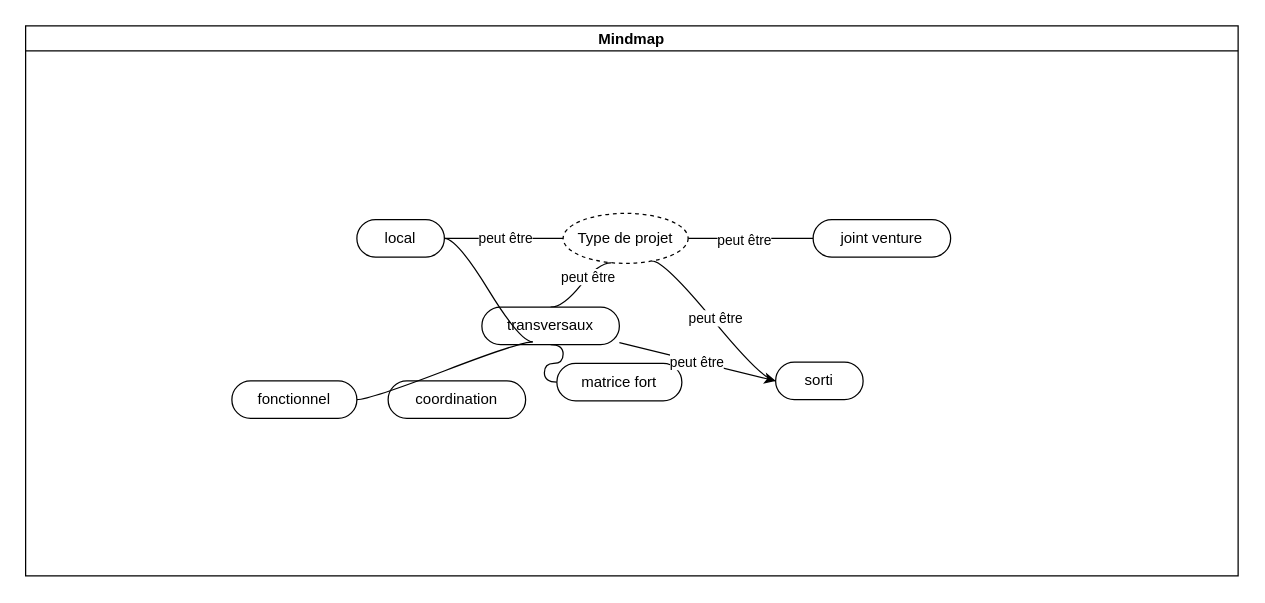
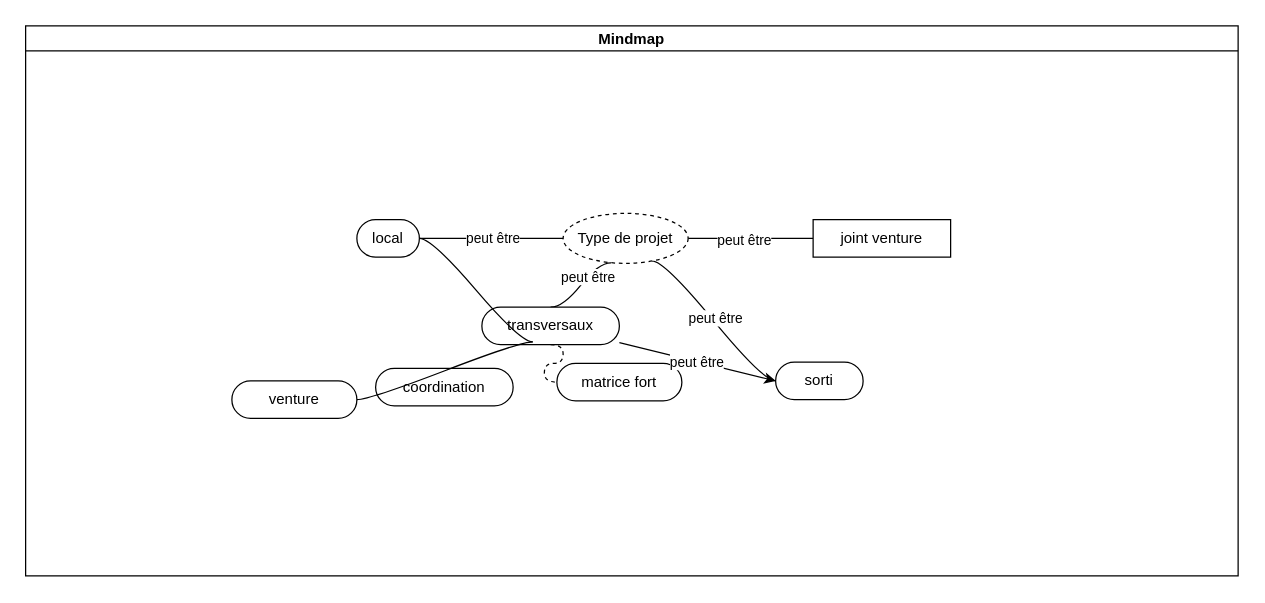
node "local": size 88x38 -> 63x38
node "joint venture": shape rounded rectangle -> rectangle
edge "transversaux" -- "matrice fort": style solid -> dashed
node "fonctionnel": label "fonctionnel" -> "venture"
node "coordination": moved (457, 399) -> (444, 387)
